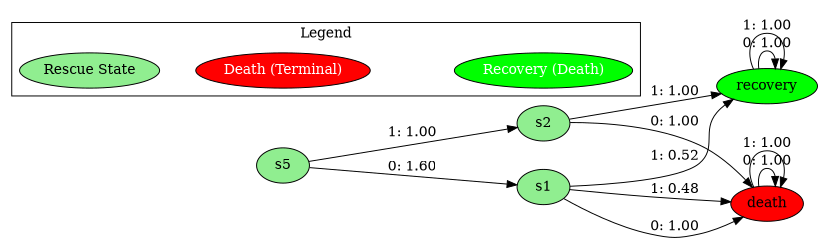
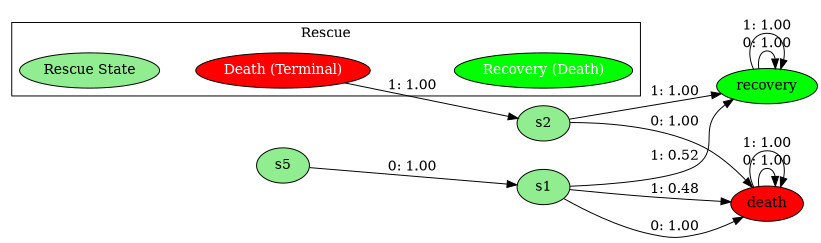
cluster "Legend": label "Legend" -> "Rescue"
edge "s5" -> "s2": now "Death (Terminal)" -> "s2"
edge "s5" -> "s1": label "0: 1.60" -> "0: 1.00"
